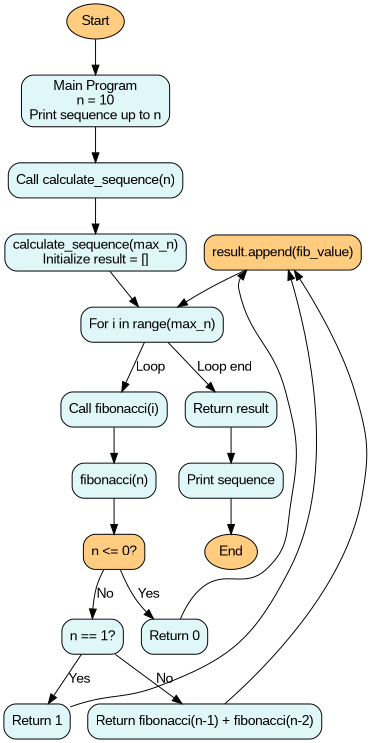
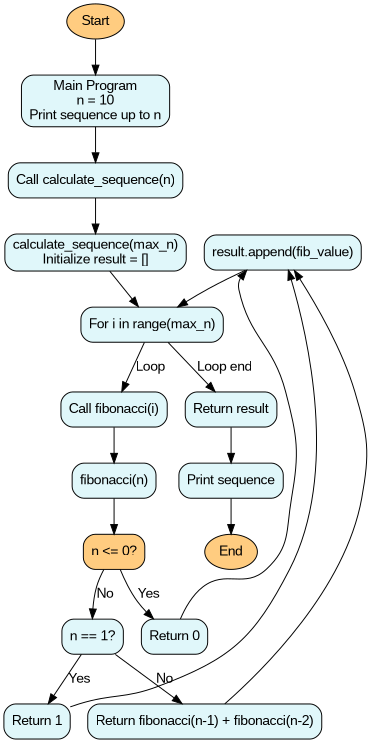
node "result.append(fib_value)": fillcolor #ffcc80 -> #e0f7fa
